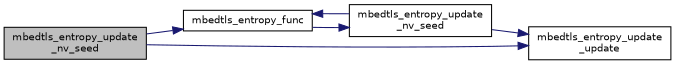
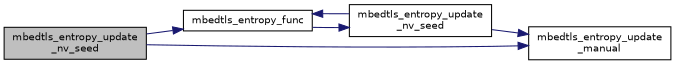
node "mbedtls_entropy_update _update": label "mbedtls_entropy_update _update" -> "mbedtls_entropy_update _manual"
